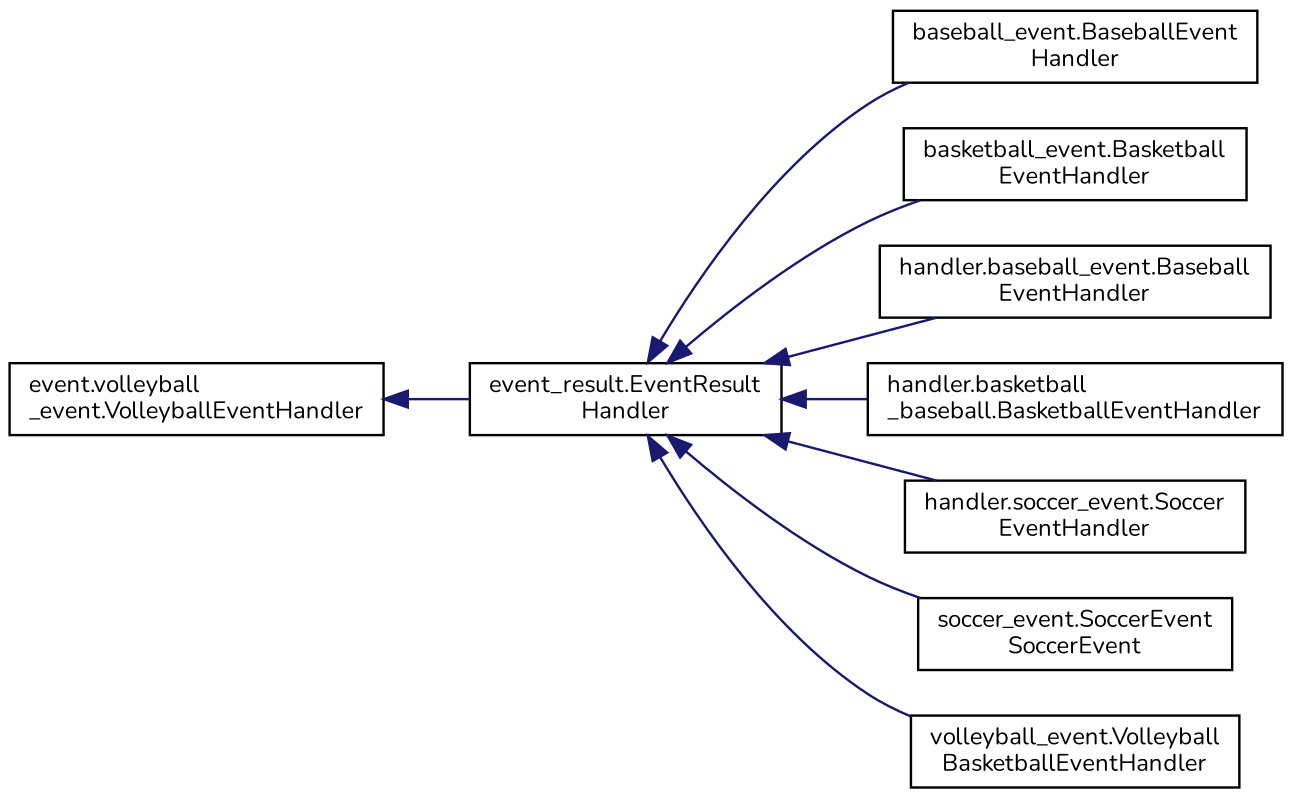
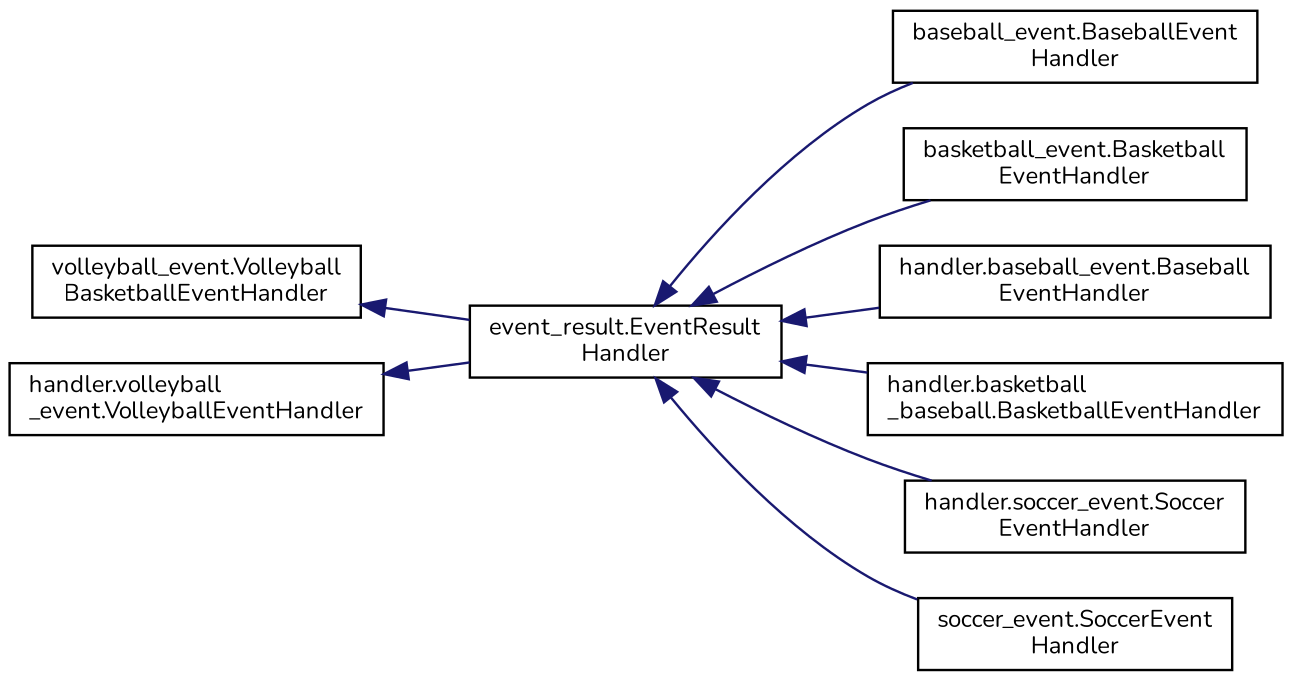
node "event.volleyball _event.VolleyballEventHandler": label "event.volleyball _event.VolleyballEventHandler" -> "handler.volleyball _event.VolleyballEventHandler"
edge "volleyball_event.Volleyball BasketballEventHandler" -> "event_result.EventResult Handler": reversed
node "soccer_event.SoccerEvent SoccerEvent": label "soccer_event.SoccerEvent SoccerEvent" -> "soccer_event.SoccerEvent Handler"
